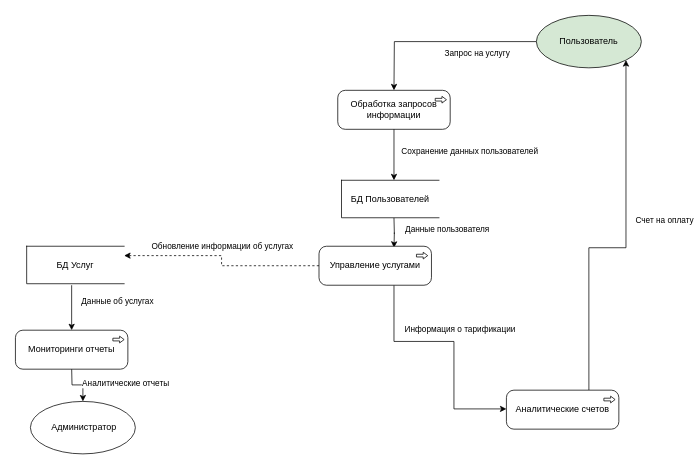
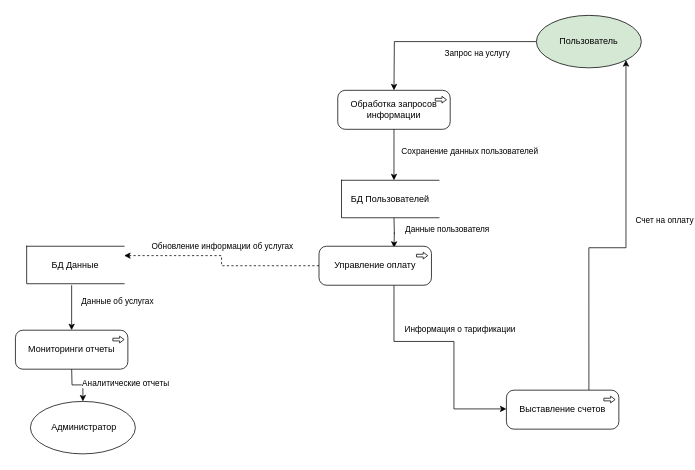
node "БД Услуг": label "БД Услуг" -> "БД Данные"
node "Управление услугами": label "Управление услугами" -> "Управление оплату"
node "Аналитические счетов": label "Аналитические счетов" -> "Выставление счетов"
